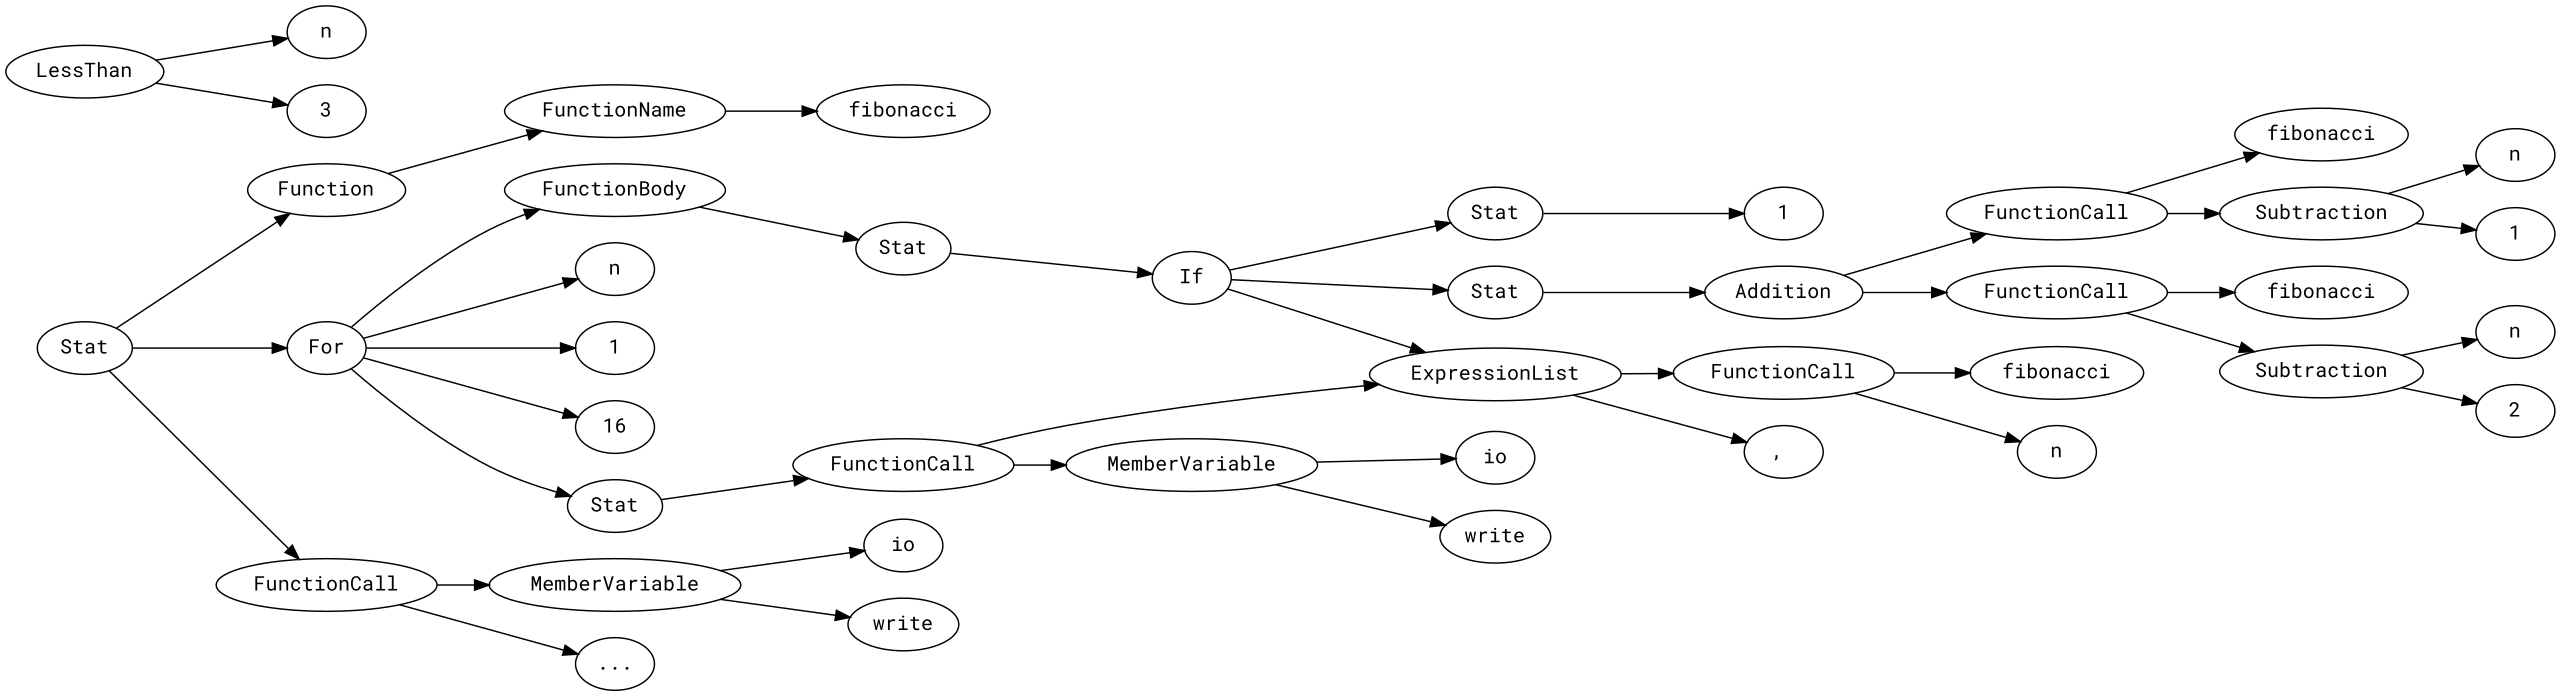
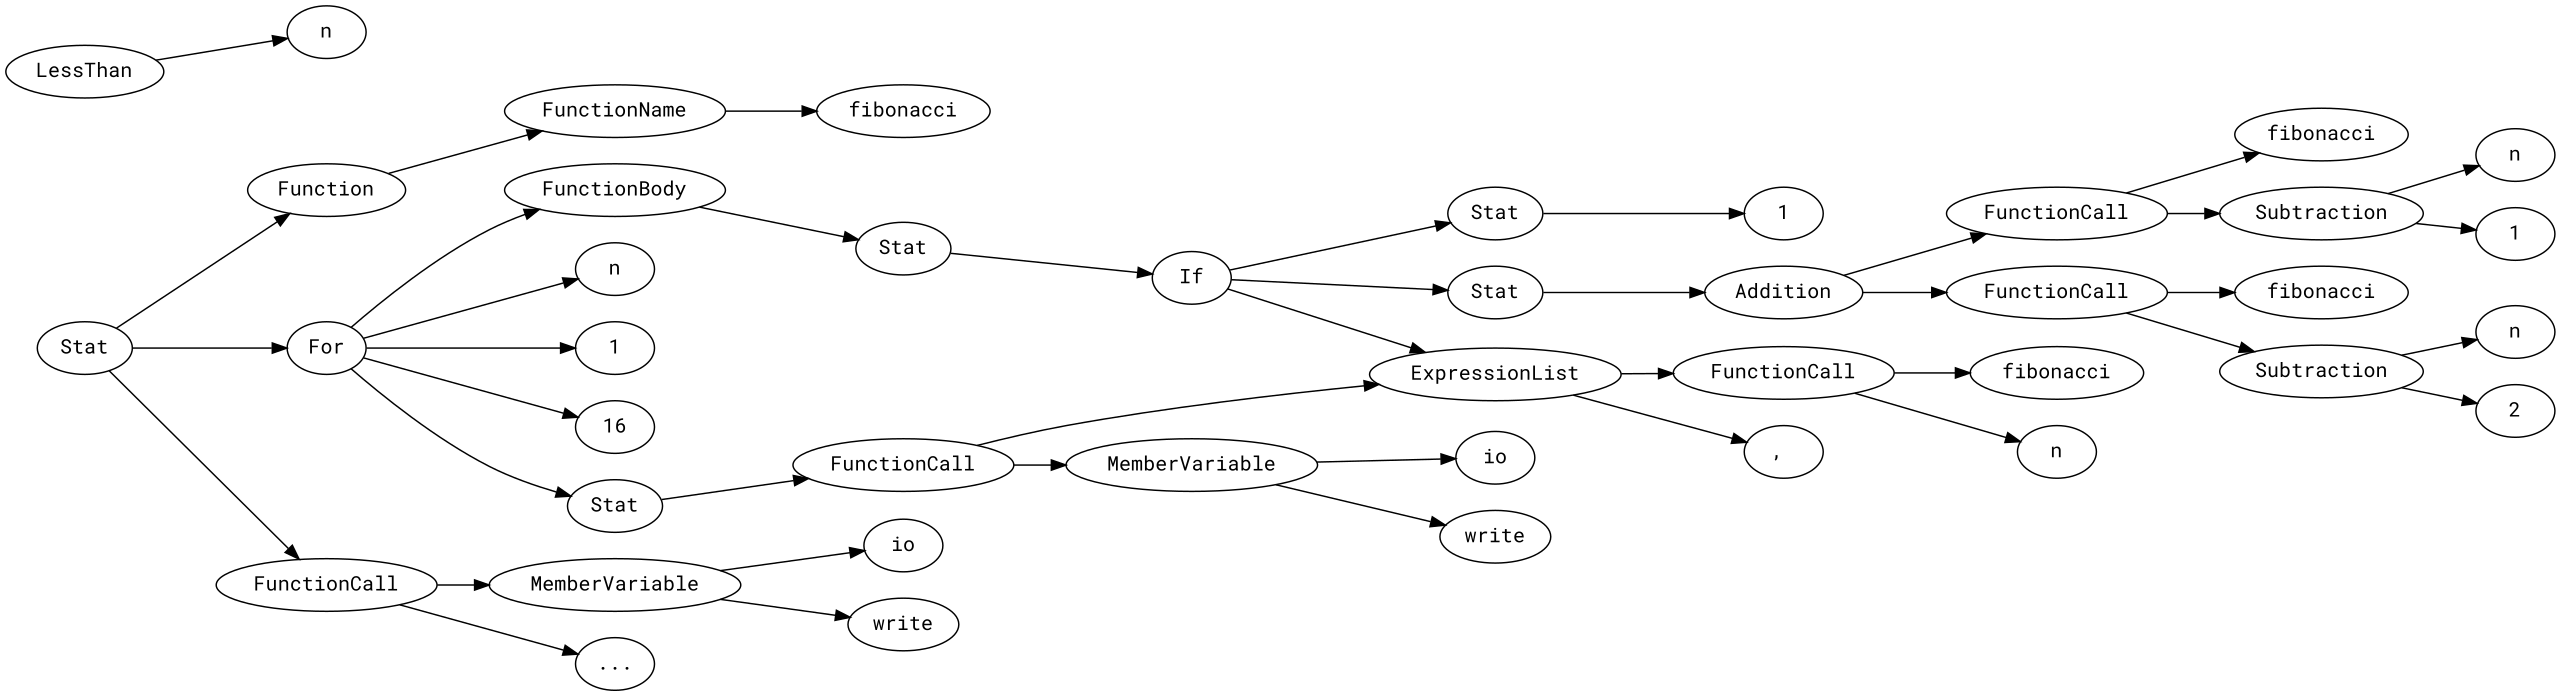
node "3": removed
